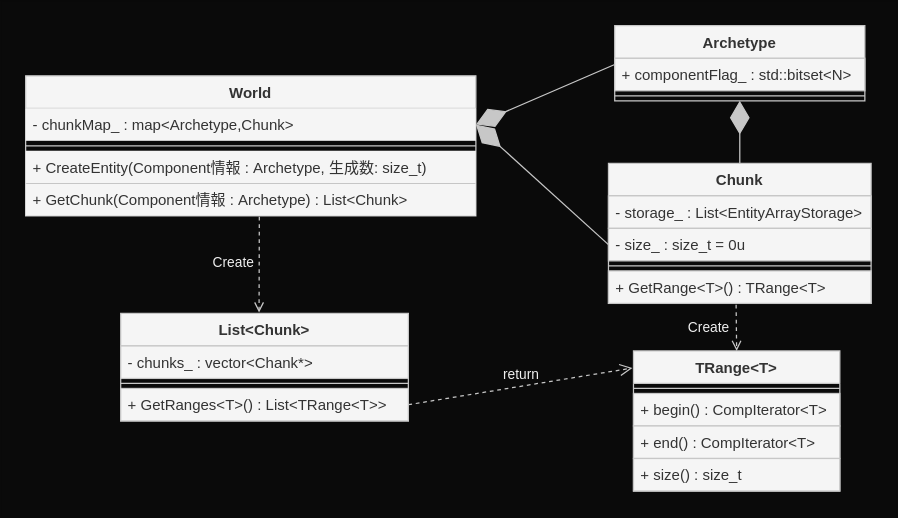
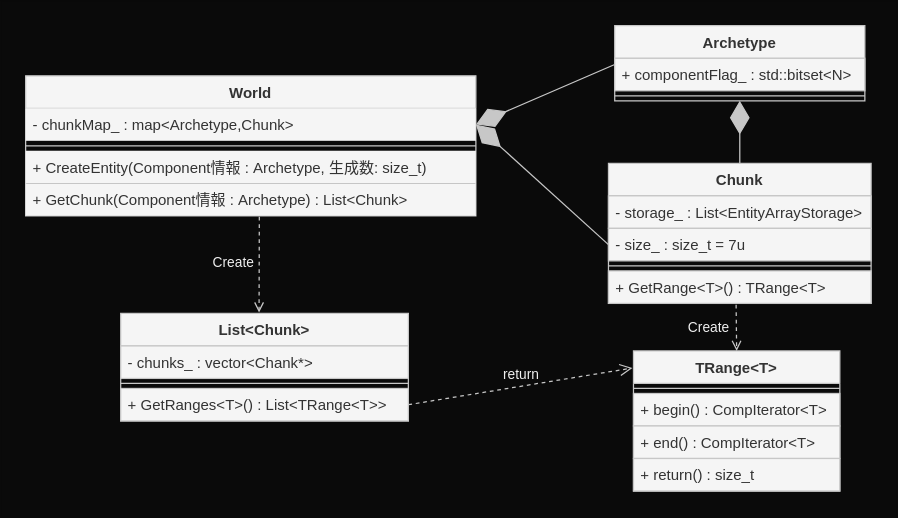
node "- size_ : size_t = 0u": label "- size_ : size_t = 0u" -> "- size_ : size_t = 7u"
node "+ size() : size_t": label "+ size() : size_t" -> "+ return() : size_t"
